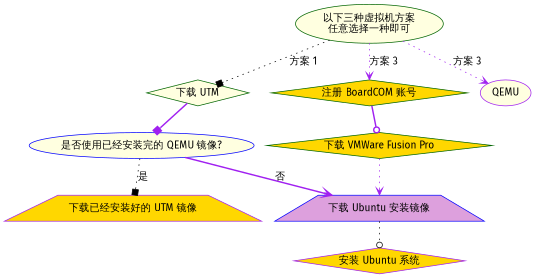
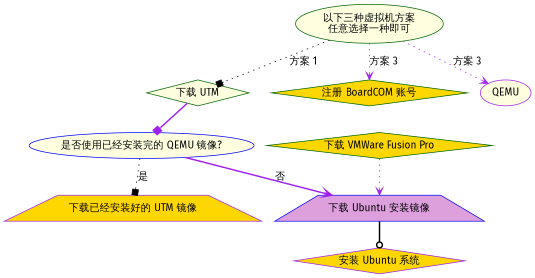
edge "注册 BoardCOM 账号" -> "下载 VMWare Fusion Pro": removed
edge "下载 Ubuntu 安装镜像" -> "安装 Ubuntu 系统": style dotted -> bold
